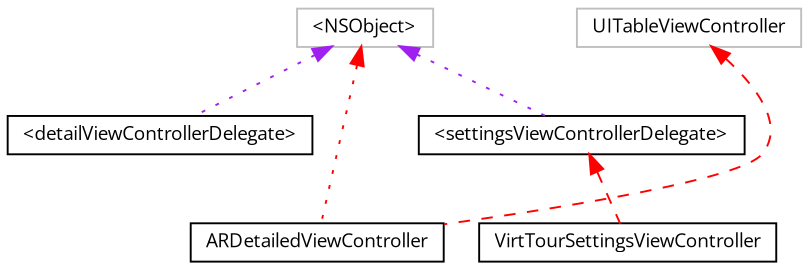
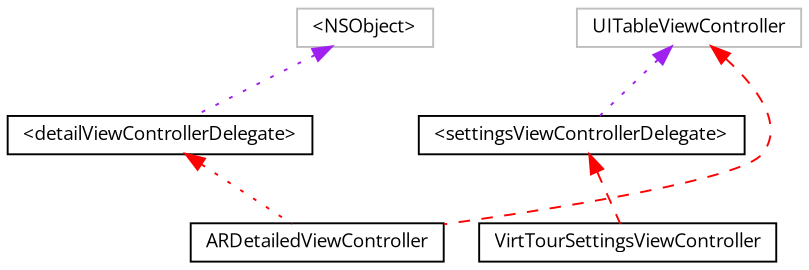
edge "<settingsViewControllerDelegate>" -> "<NSObject>": now "<settingsViewControllerDelegate>" -> "UITableViewController"
edge "ARDetailedViewController" -> "<NSObject>": now "ARDetailedViewController" -> "<detailViewControllerDelegate>"
